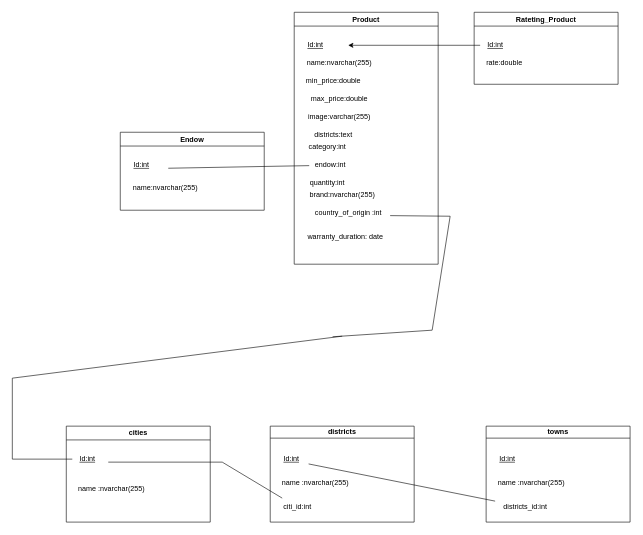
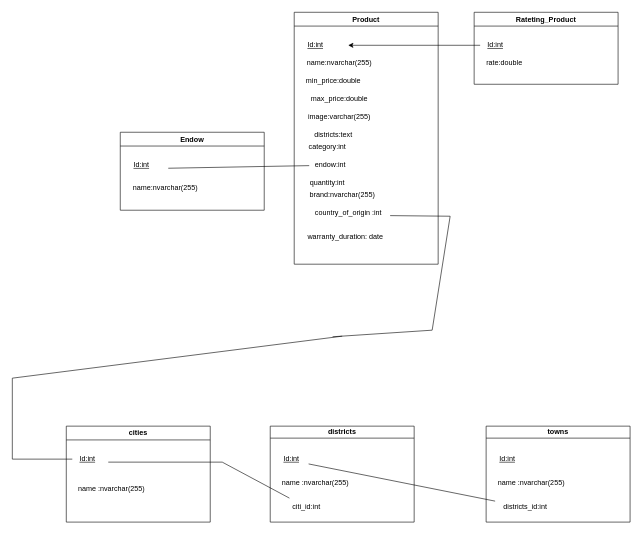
node "citi_id:int": moved (297, 507) -> (306, 507)
